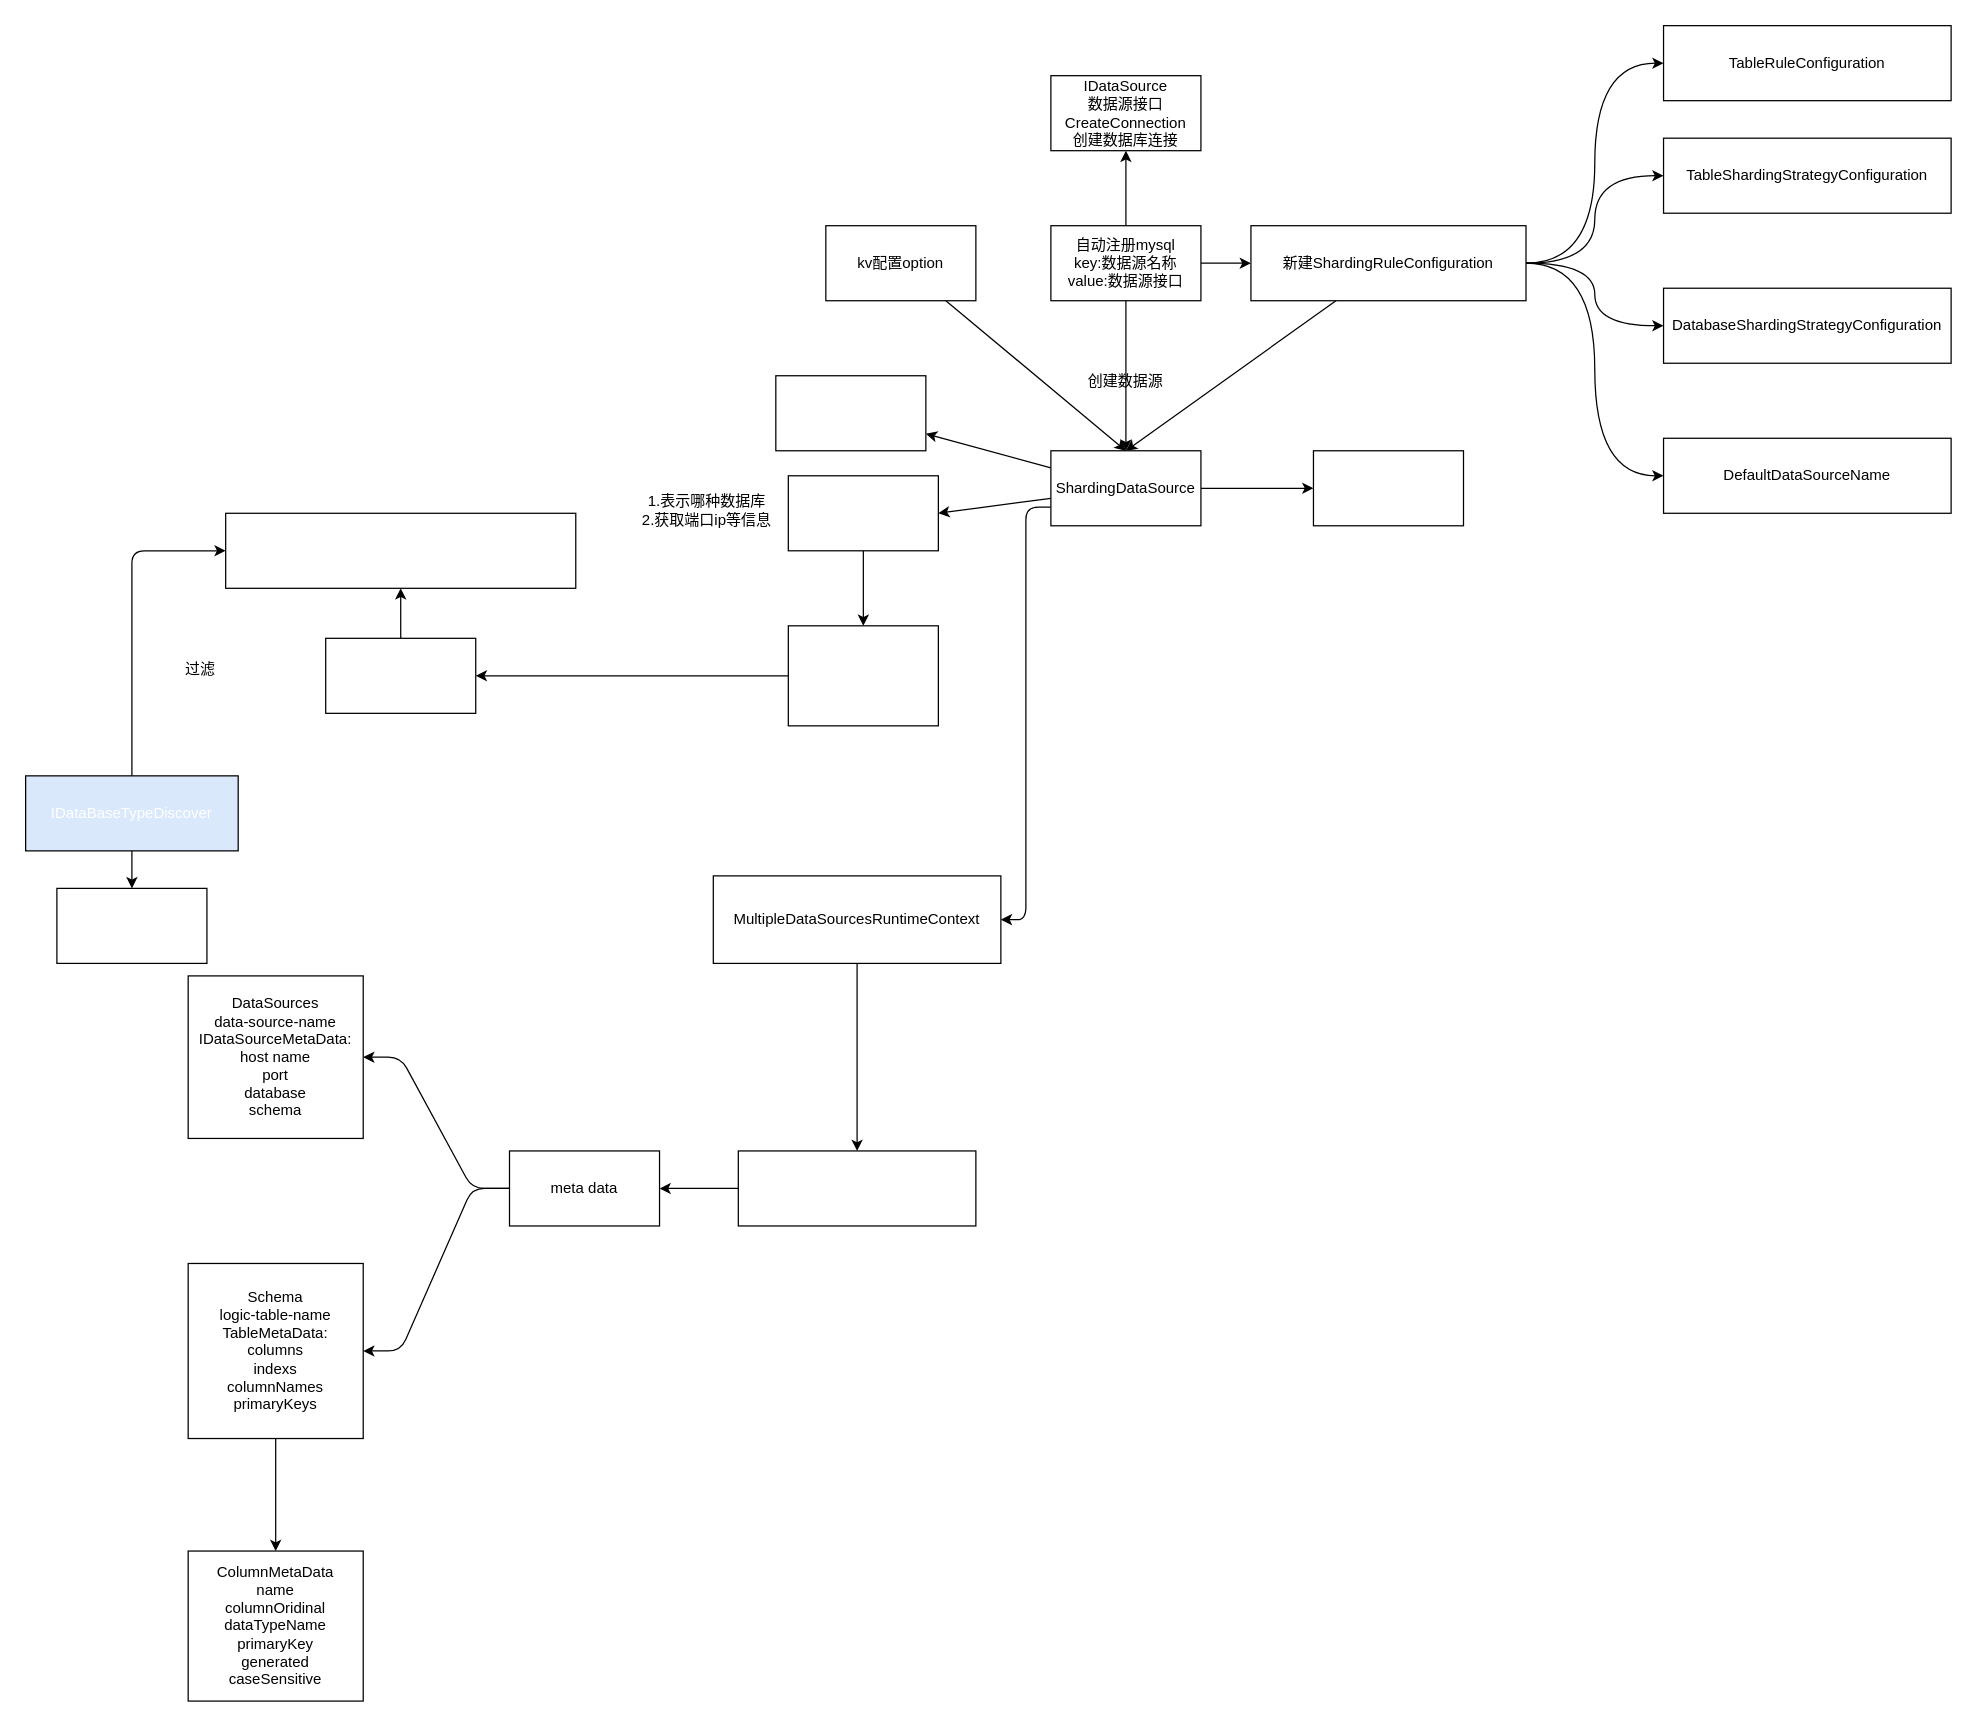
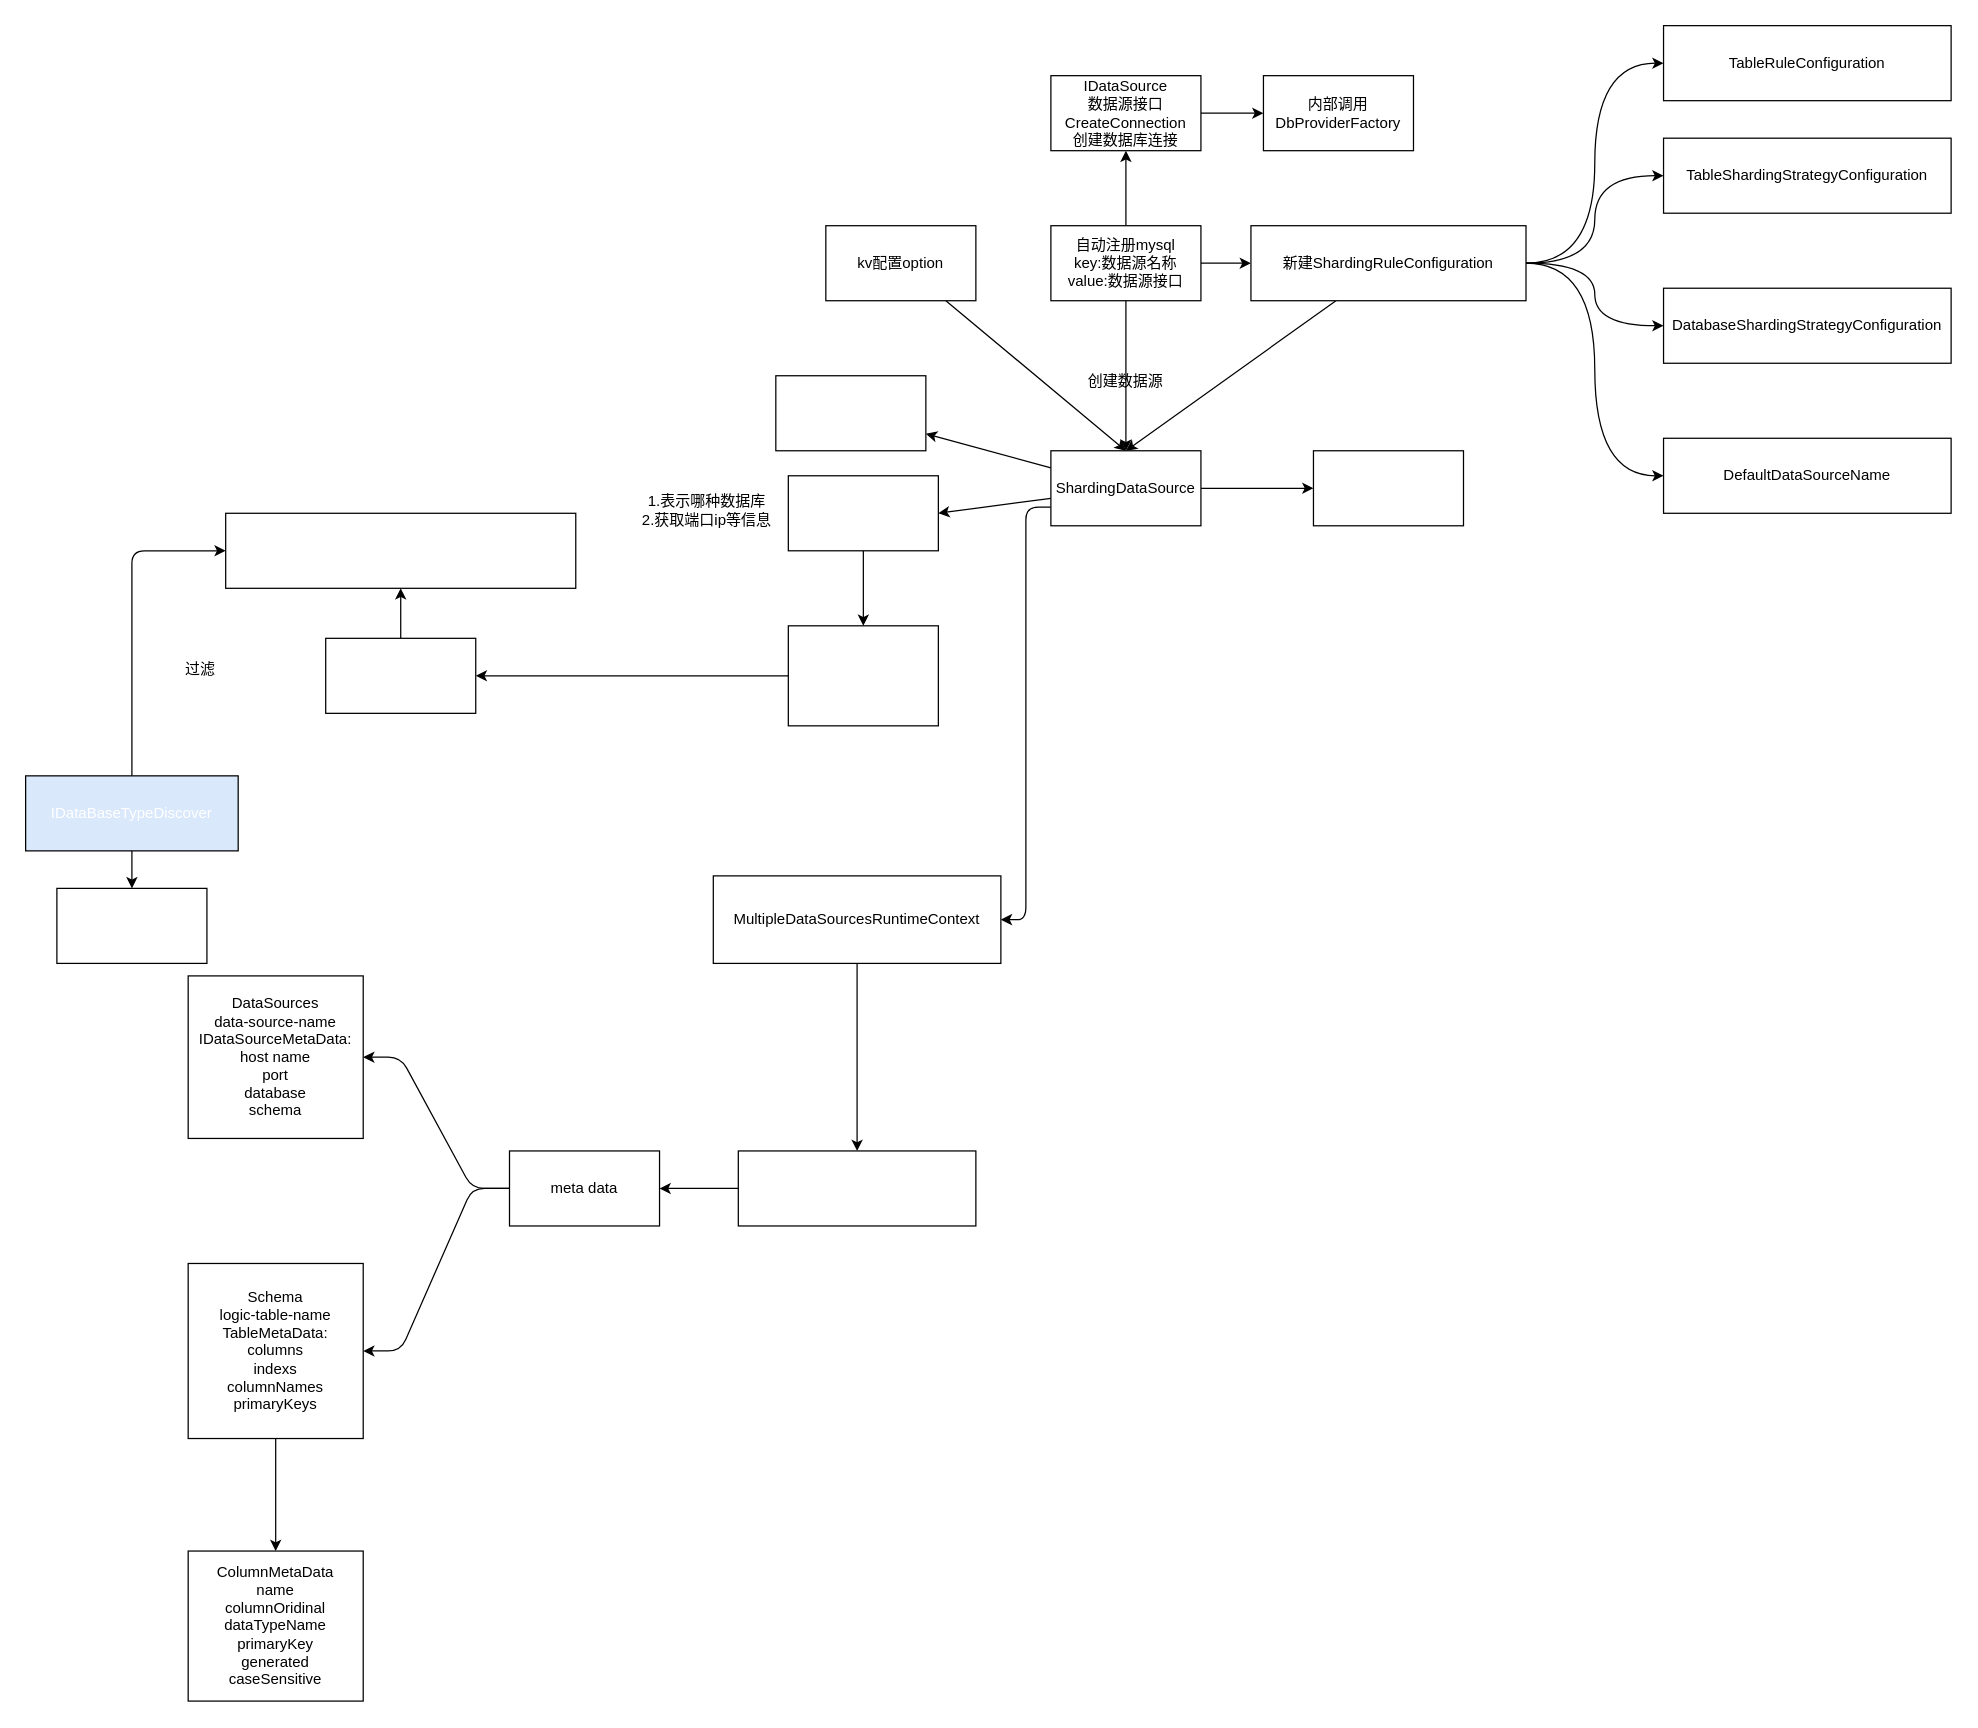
edge "IDataSource 数据源接口 CreateConnection 创建数据库连接" -> "内部调用DbProviderFactory": added
node "内部调用DbProviderFactory": added
